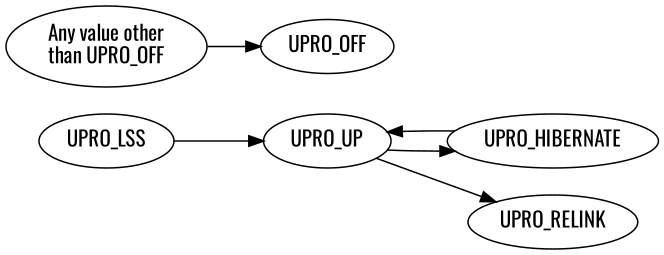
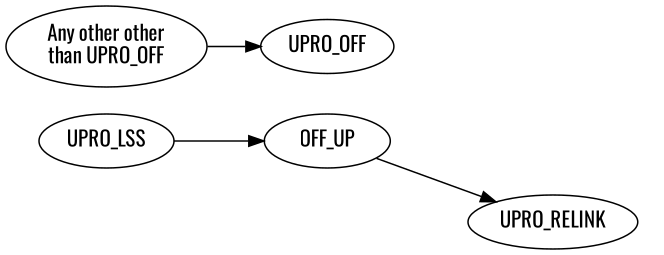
node "Any value other than UPRO_OFF": label "Any value other than UPRO_OFF" -> "Any other other than UPRO_OFF"
node "UPRO_UP": label "UPRO_UP" -> "OFF_UP"
node "UPRO_HIBERNATE": removed
